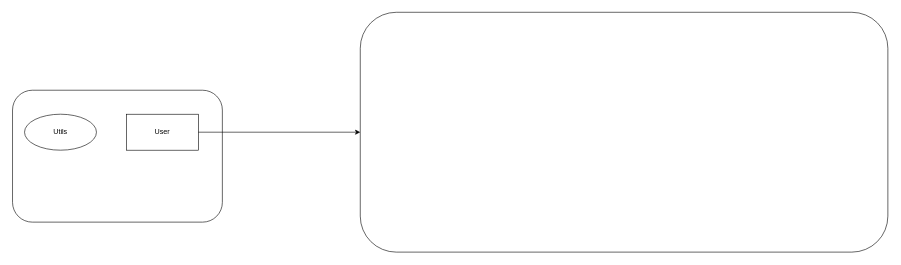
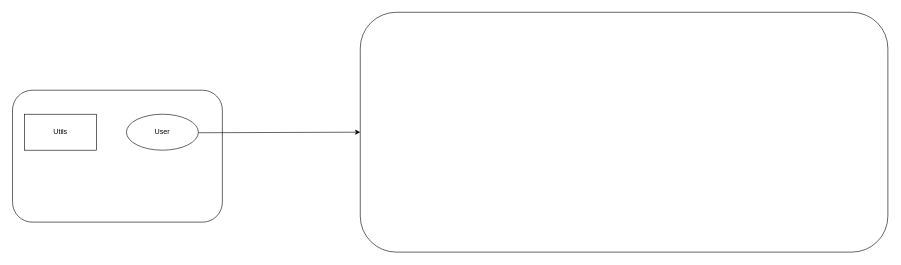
node "Utils": shape ellipse -> rectangle
node "User": shape rectangle -> ellipse
